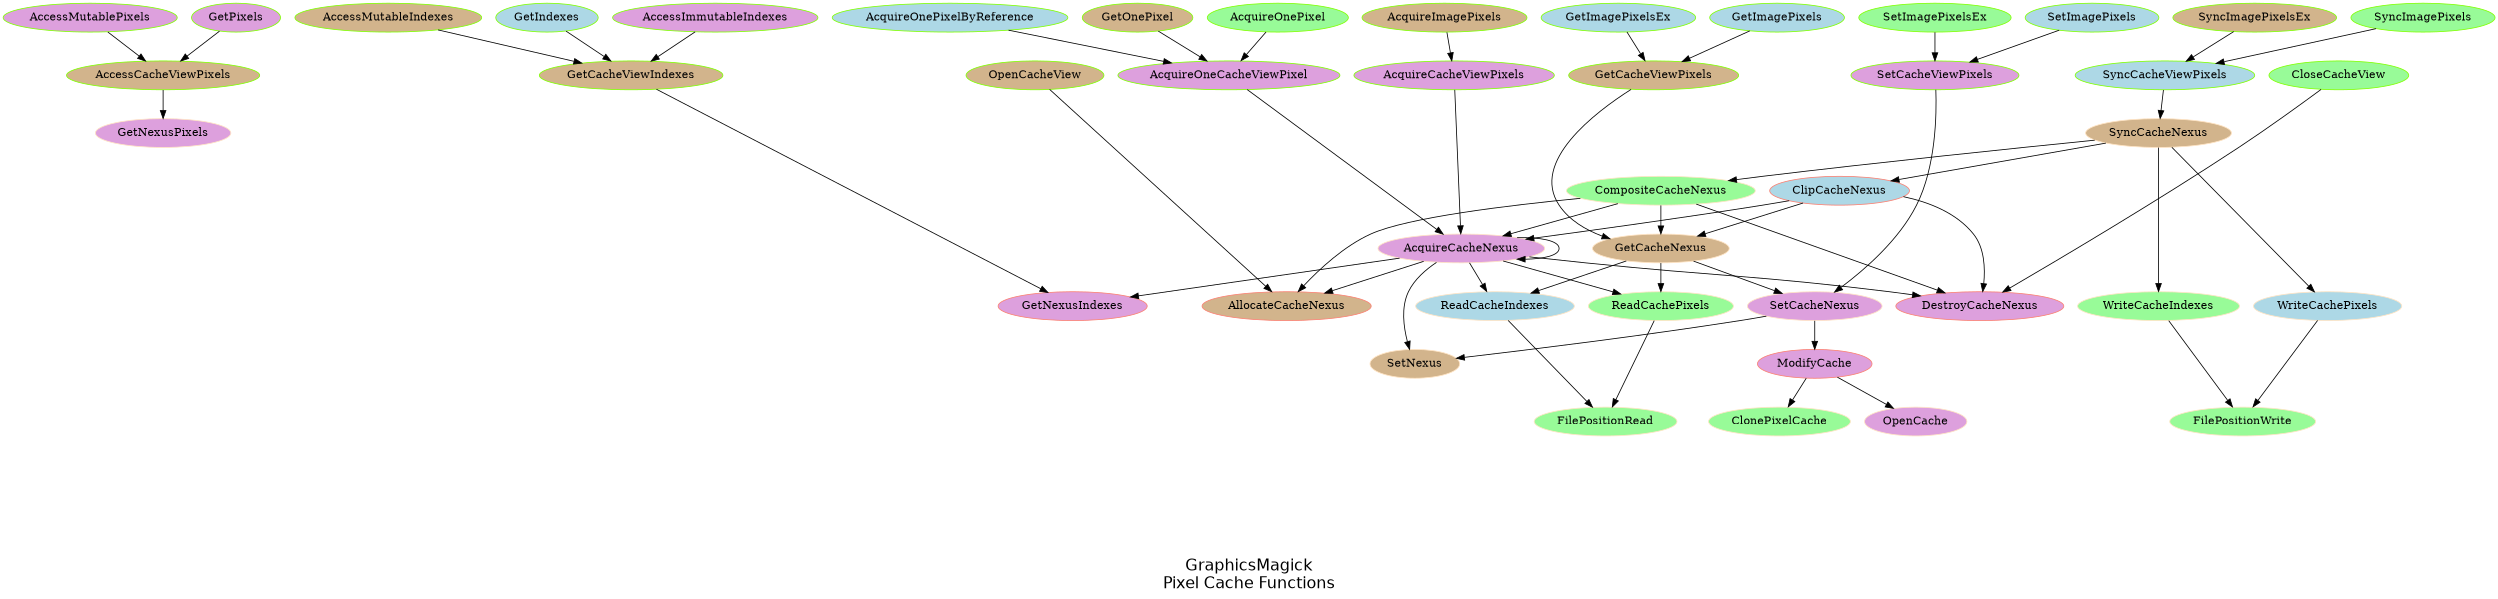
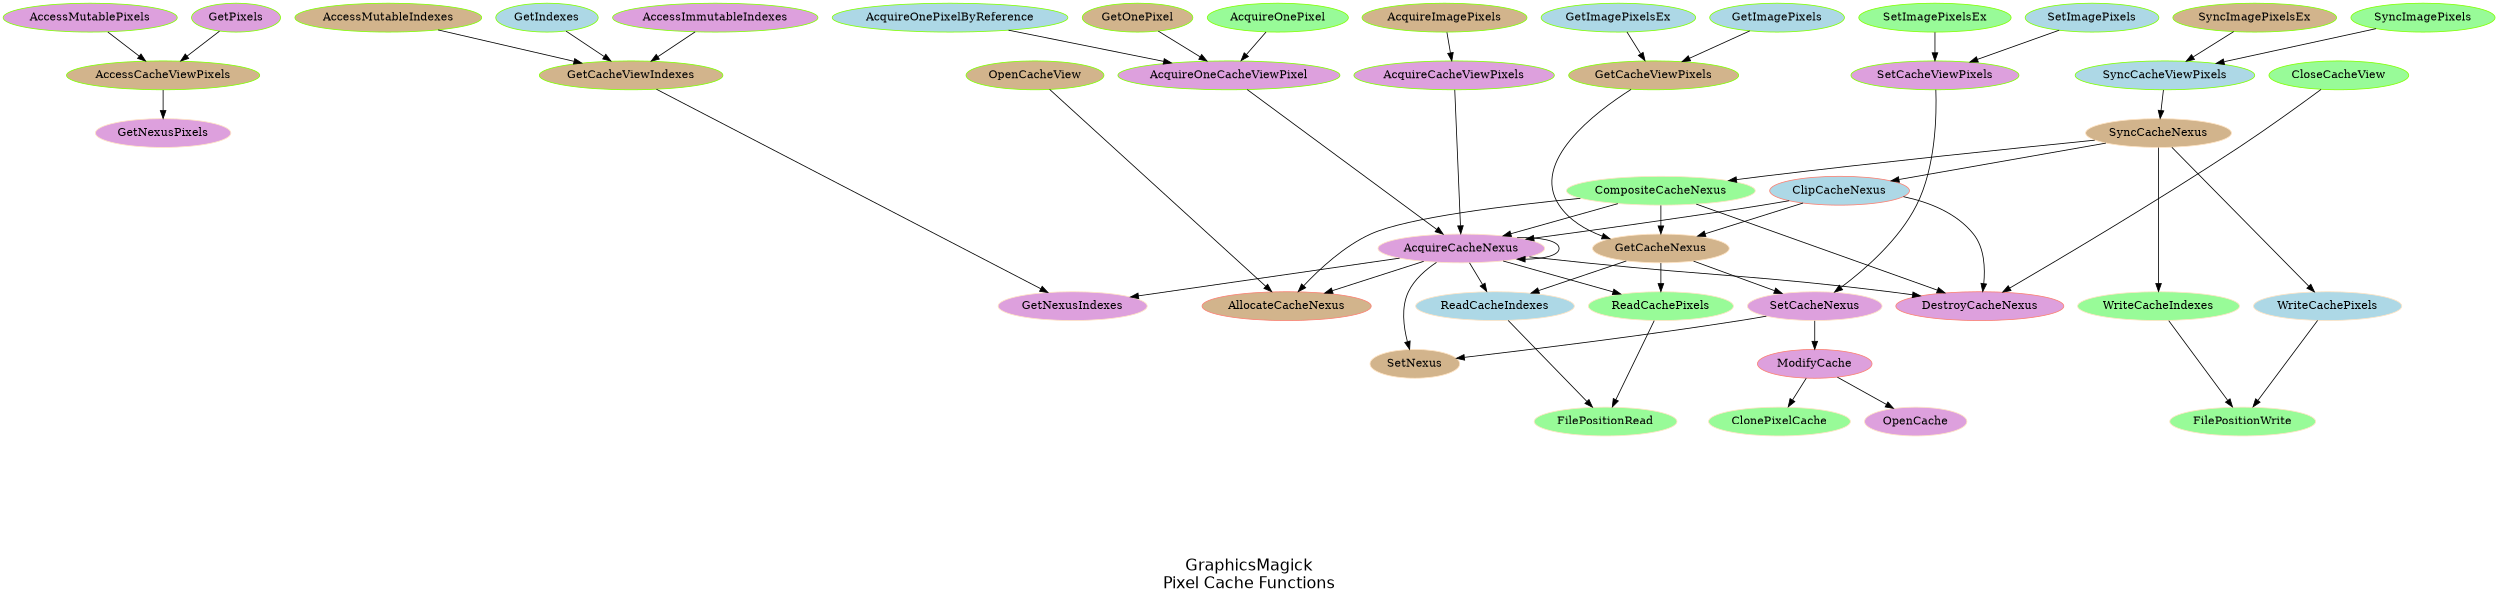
node "GetNexusIndexes": color salmon -> bisque
